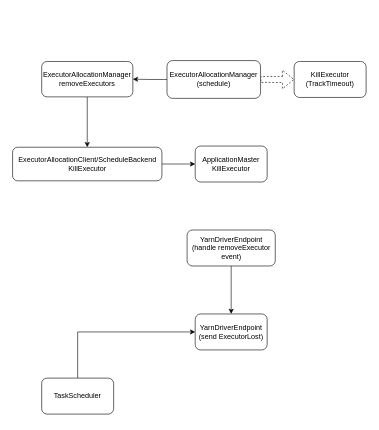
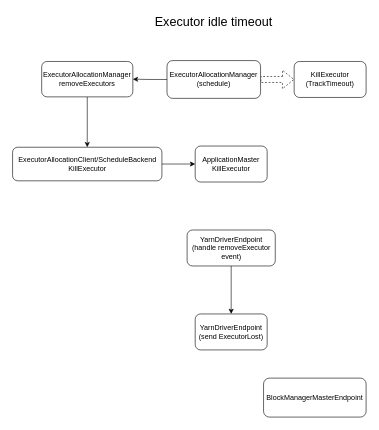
node "Executor idle timeout": added
edge "TaskScheduler" -> "YarnDriverEndpoint (send ExecutorLost)": removed
node "TaskScheduler": removed
node "BlockManagerMasterEndpoint": added
